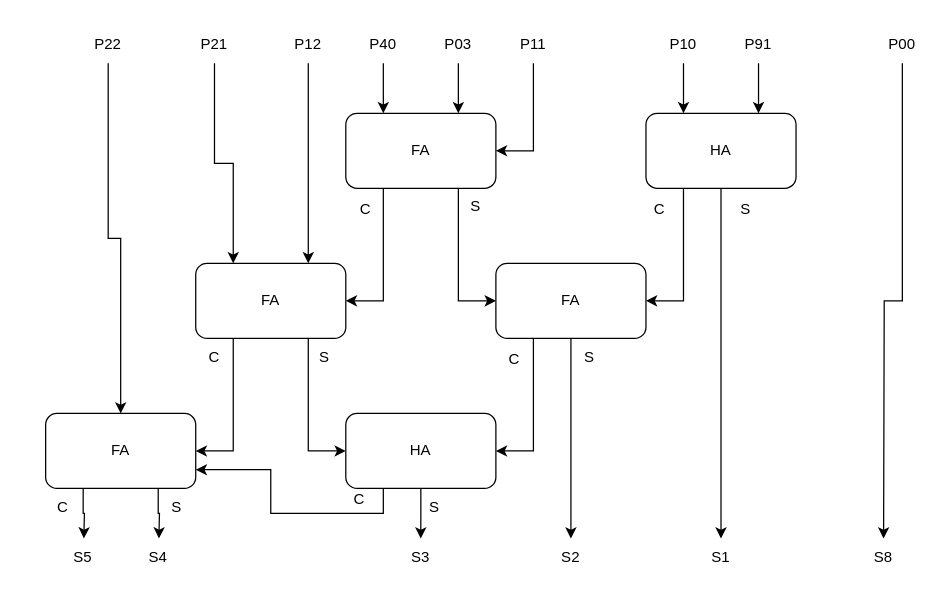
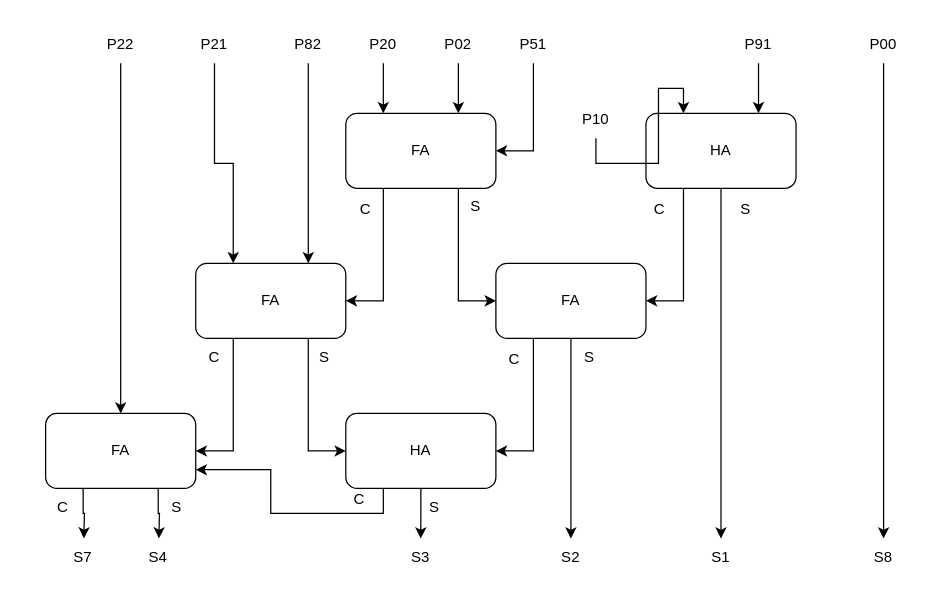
node "P22": moved (108, 44) -> (121, 44)
node "P12": label "P12" -> "P82"
node "P40": label "P40" -> "P20"
node "P03": label "P03" -> "P02"
node "P11": label "P11" -> "P51"
node "P10": moved (683, 44) -> (596, 119)
node "P00": moved (902, 44) -> (883, 44)
node "S5": label "S5" -> "S7"
